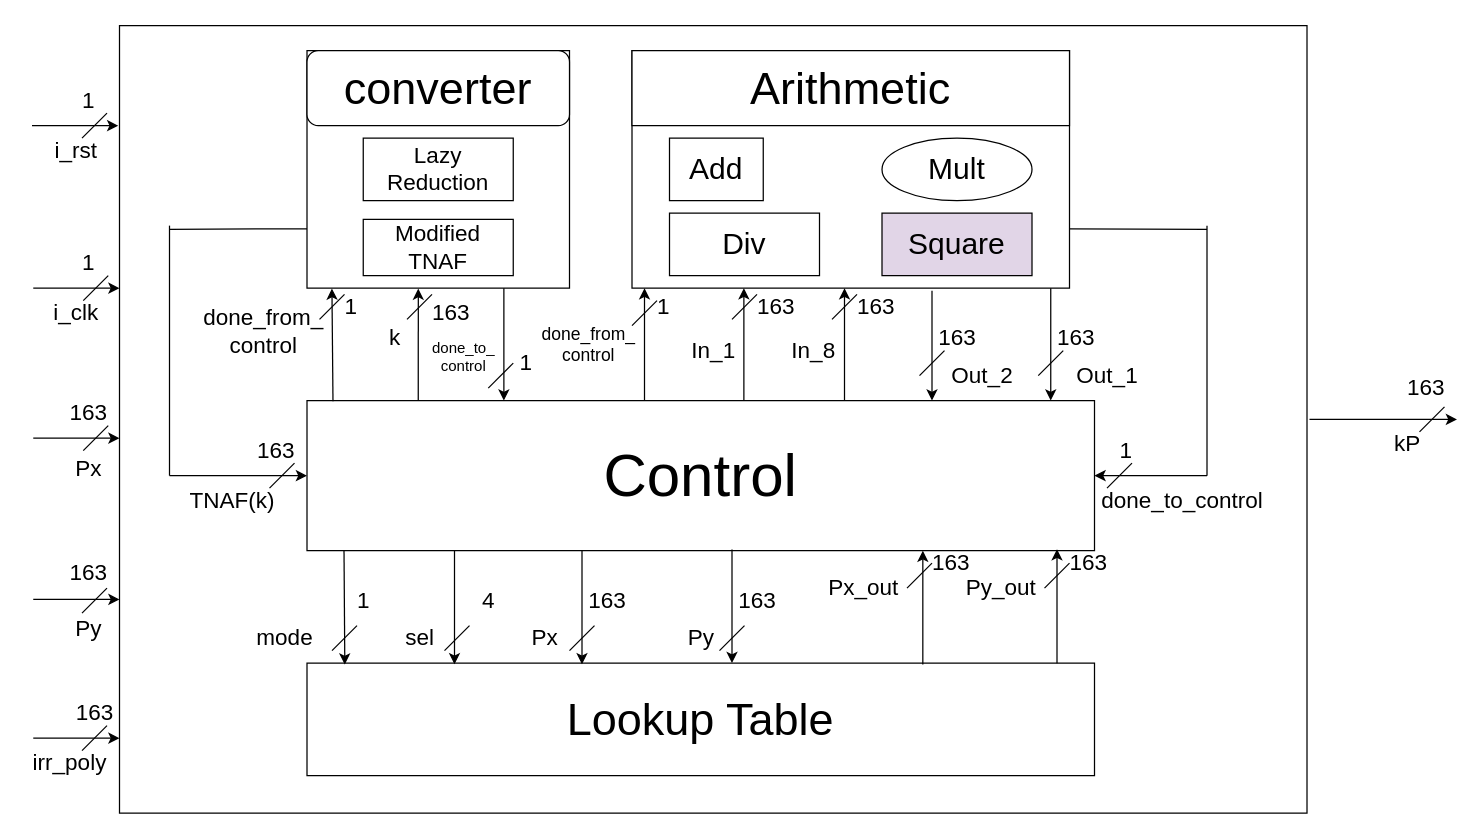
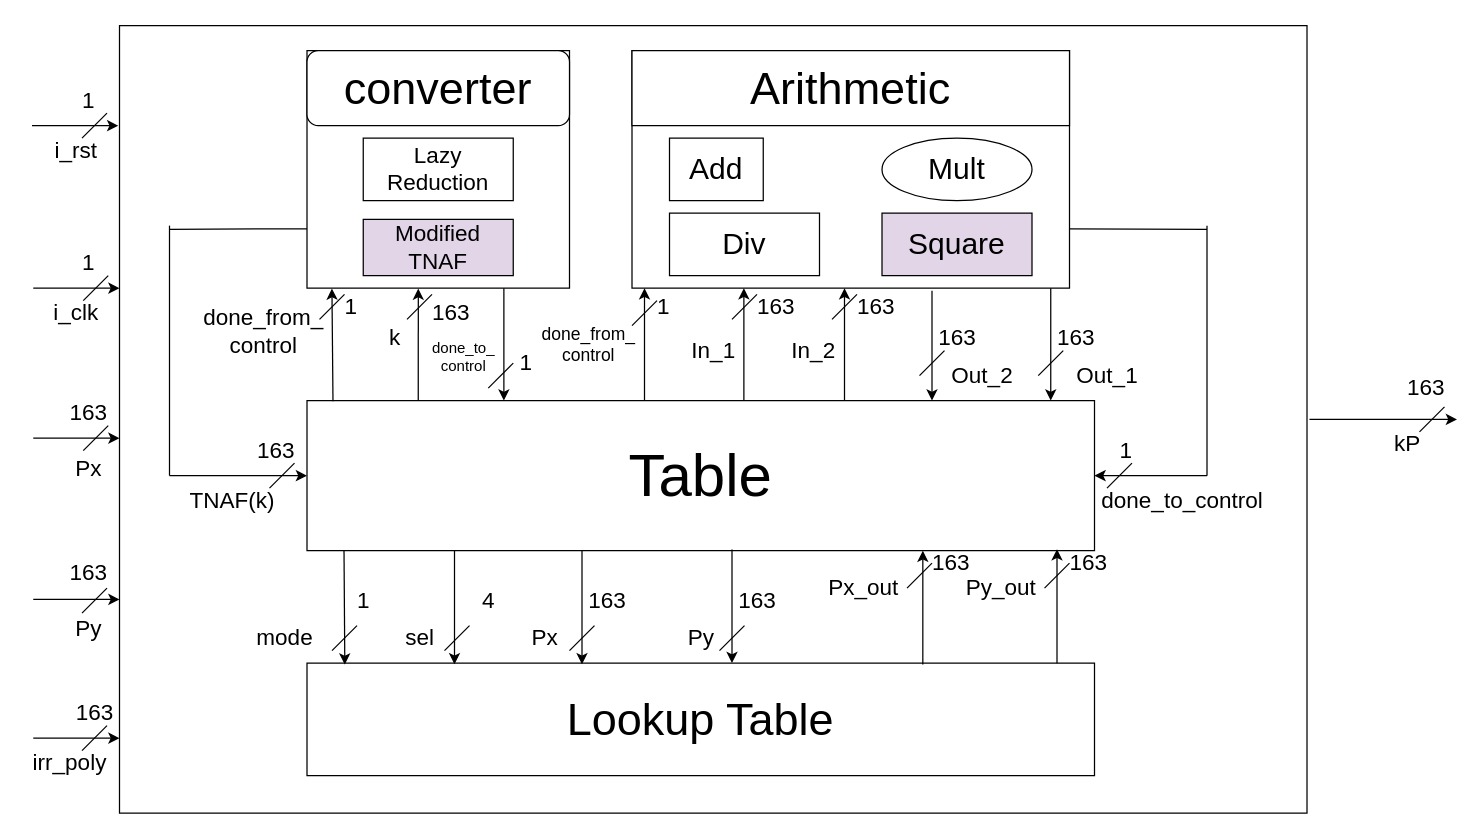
node "Modified TNAF": fillcolor #ffffff -> #e1d5e7
node "In_8": label "In_8" -> "In_2"
node "Control": label "Control" -> "Table"
